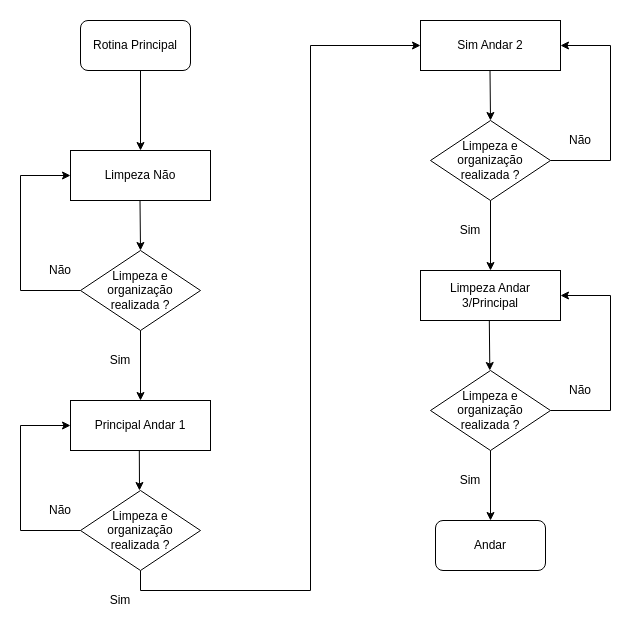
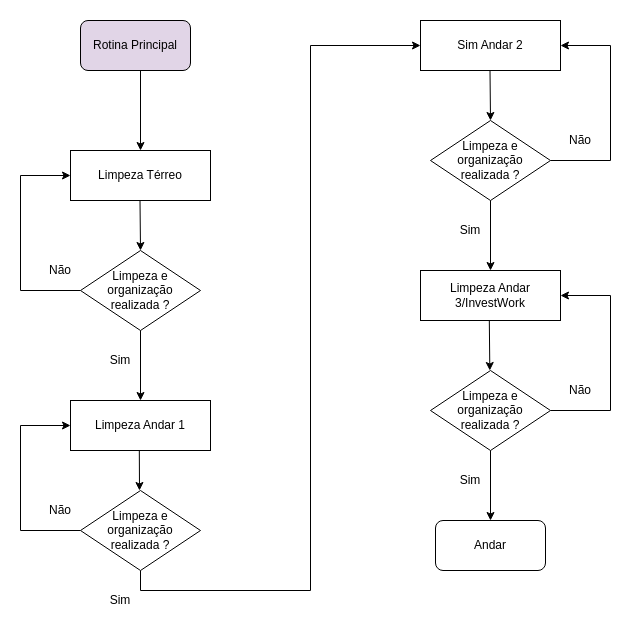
node "Rotina Principal": fillcolor #ffffff -> #e1d5e7
node "Limpeza Não": label "Limpeza Não" -> "Limpeza Térreo"
node "Limpeza Andar 3/Principal": label "Limpeza Andar 3/Principal" -> "Limpeza Andar 3/InvestWork"
node "Principal Andar 1": label "Principal Andar 1" -> "Limpeza Andar 1"
